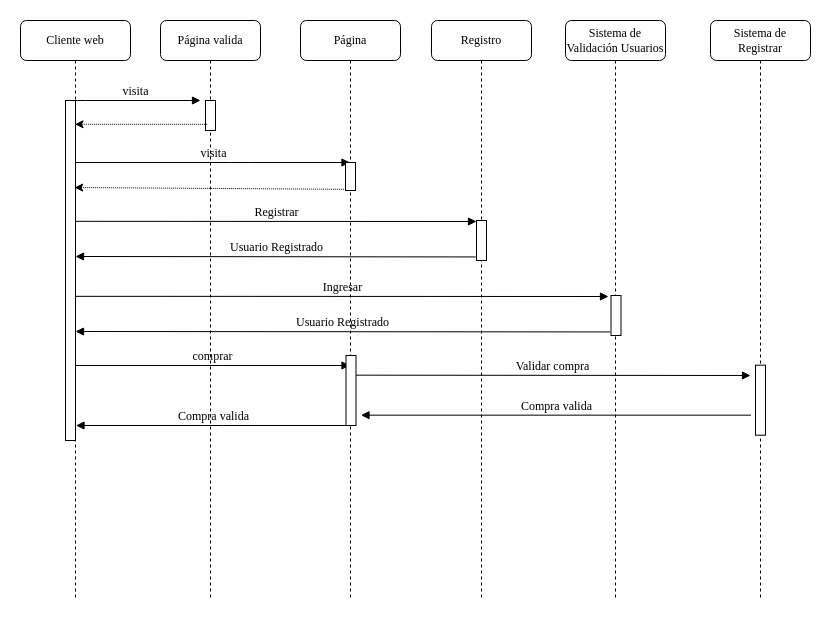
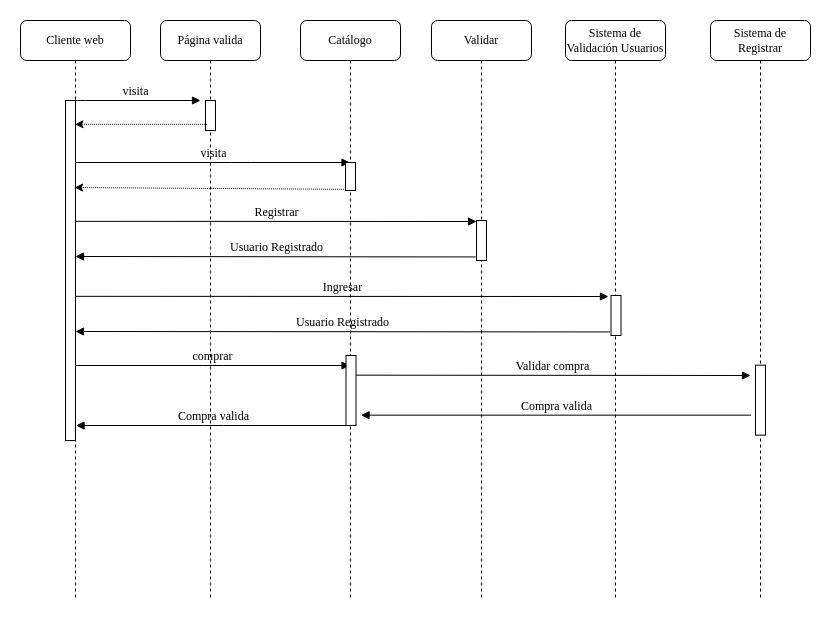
node "Página": label "Página" -> "Catálogo"
node "Registro": label "Registro" -> "Validar"
